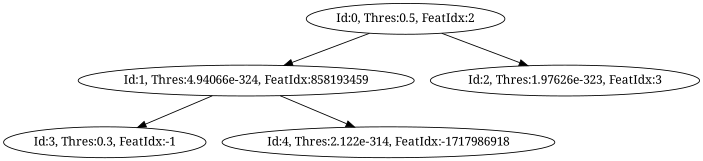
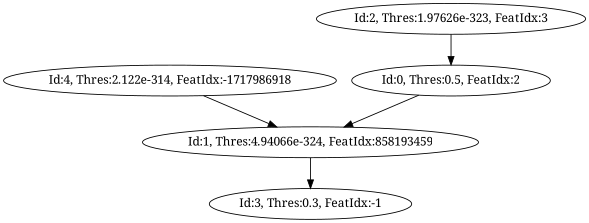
edge "Id:0, Thres:0.5, FeatIdx:2" -> "Id:2, Thres:1.97626e-323, FeatIdx:3": reversed
edge "Id:1, Thres:4.94066e-324, FeatIdx:858193459" -> "Id:4, Thres:2.122e-314, FeatIdx:-1717986918": reversed
